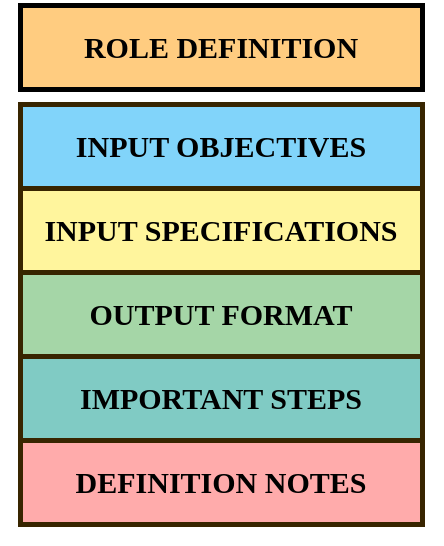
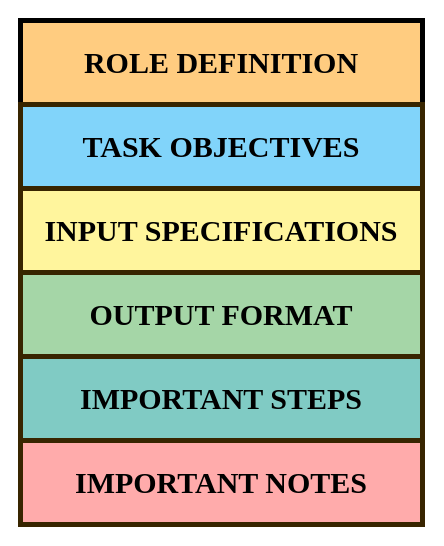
node "ROLE DEFINITION": moved (222, 48) -> (222, 63)
node "INPUT OBJECTIVES": label "INPUT OBJECTIVES" -> "TASK OBJECTIVES"
node "DEFINITION NOTES": label "DEFINITION NOTES" -> "IMPORTANT NOTES"
